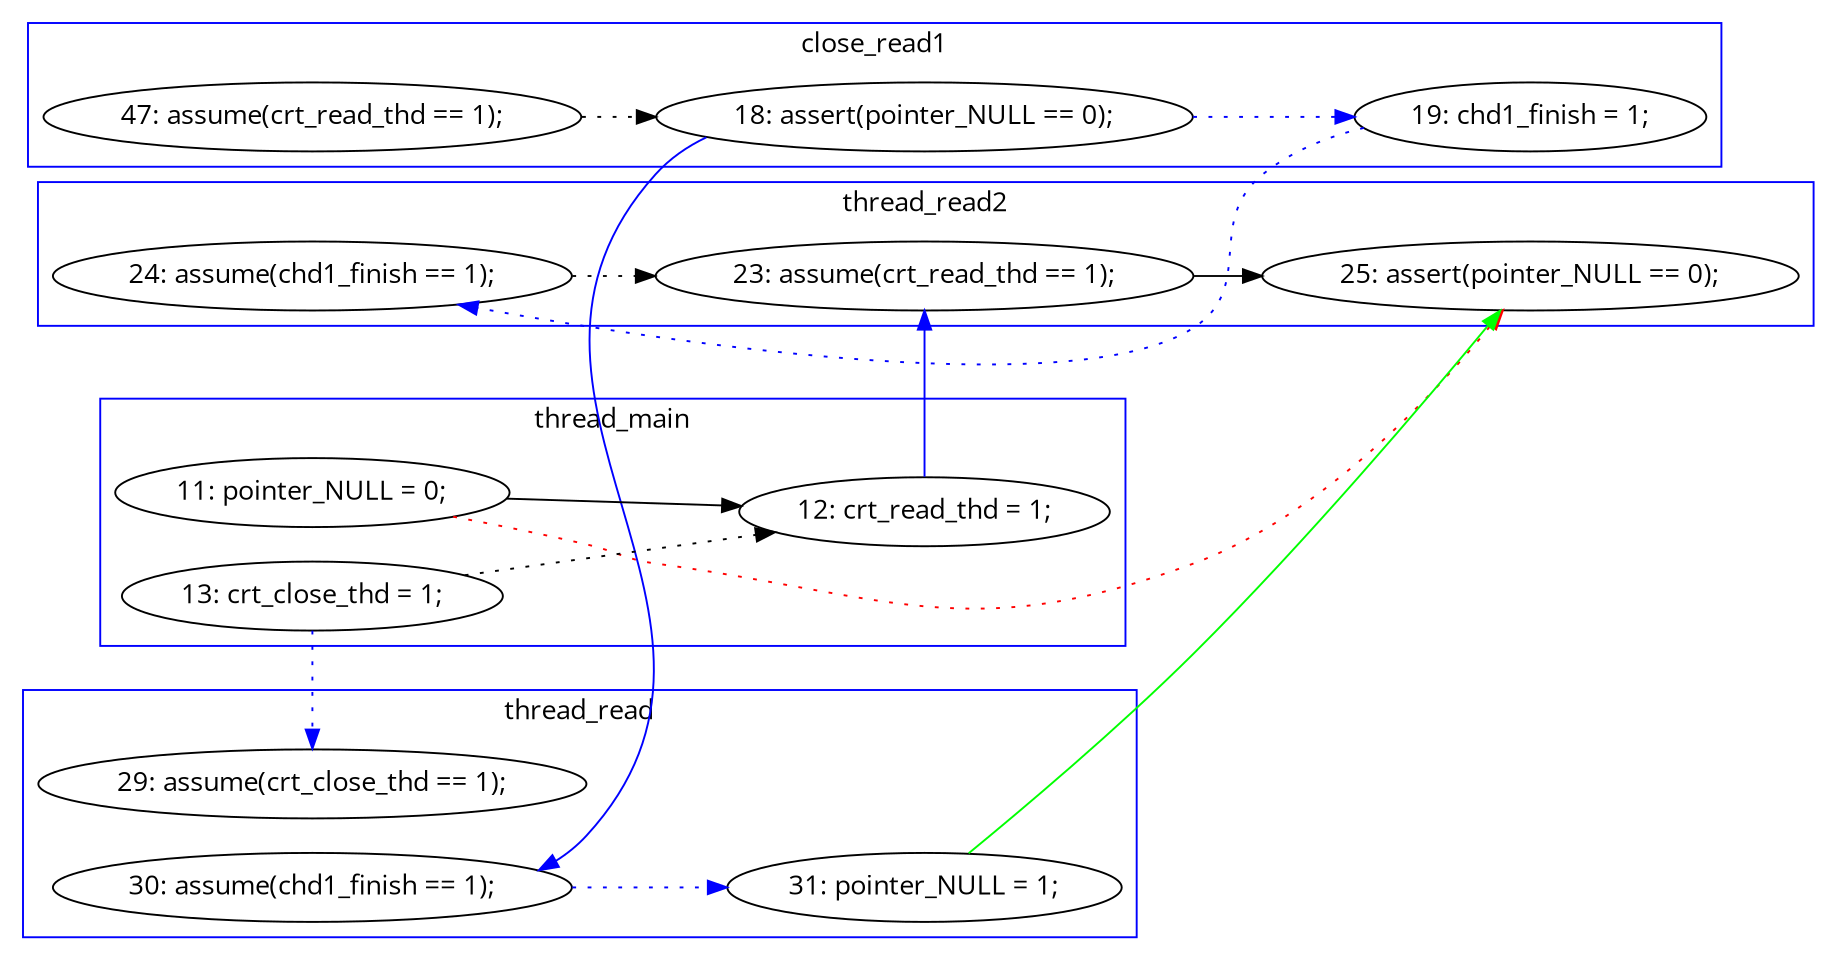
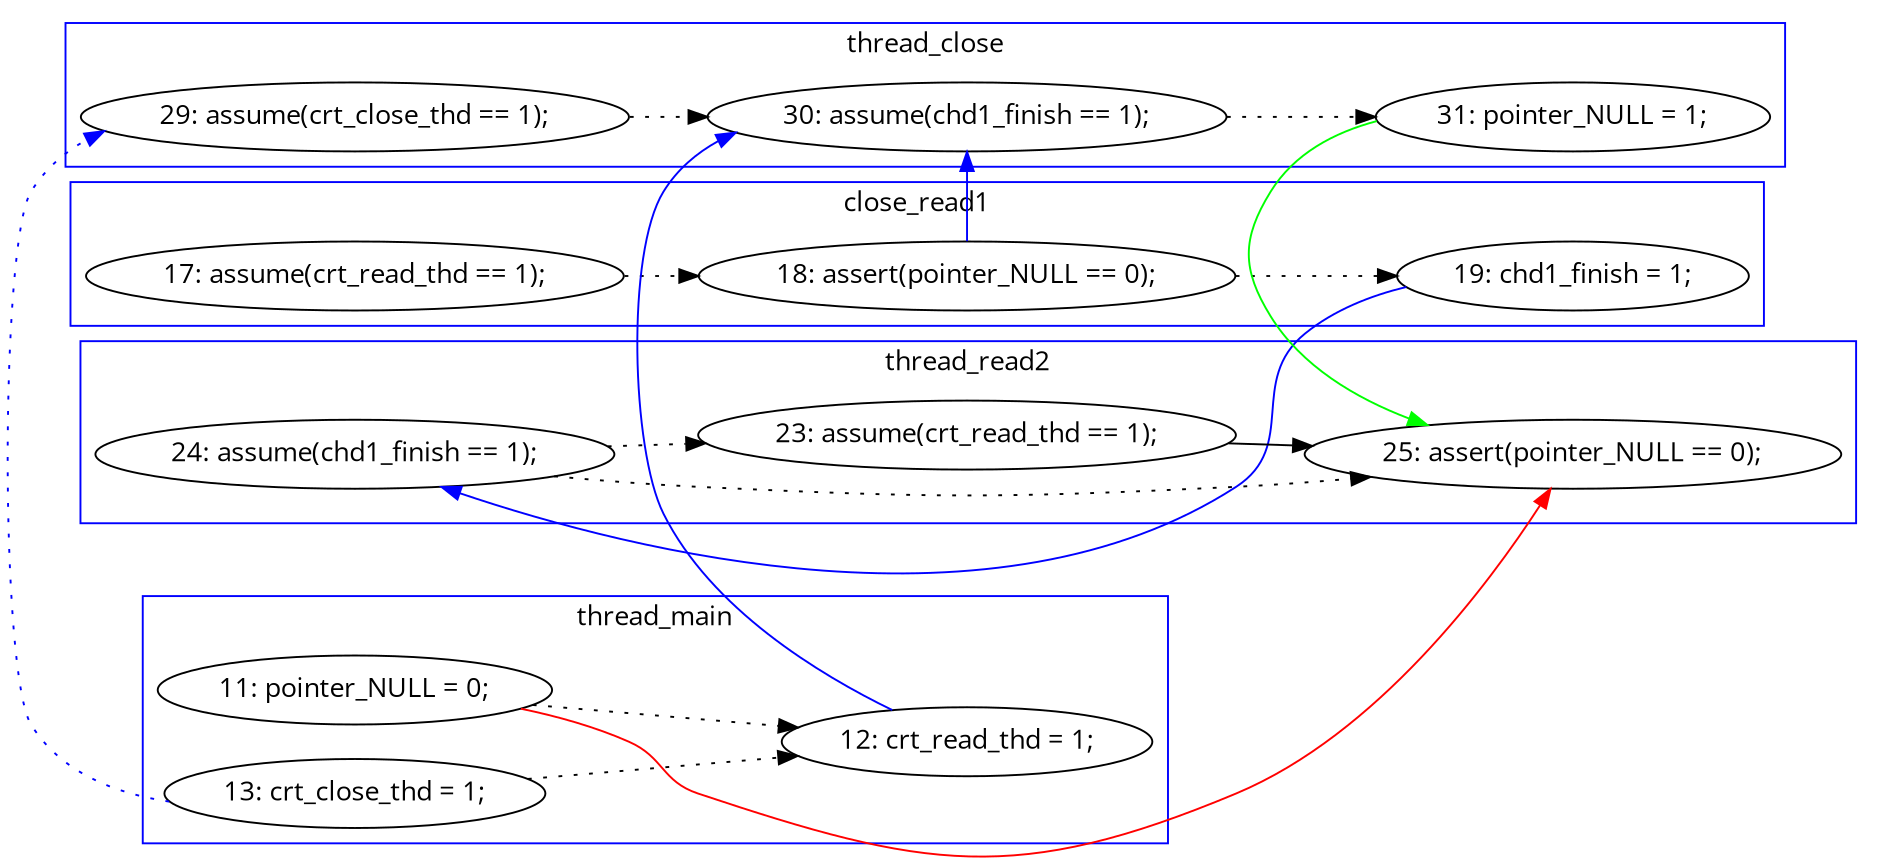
node "47: assume(crt_read_thd == 1);": label "47: assume(crt_read_thd == 1);" -> "17: assume(crt_read_thd == 1);"
edge "29: assume(crt_close_thd == 1);" -> "30: assume(chd1_finish == 1);": added
edge "18: assert(pointer_NULL == 0);" -> "19: chd1_finish = 1;": color Blue -> black
edge "19: chd1_finish = 1;" -> "24: assume(chd1_finish == 1);": style dotted -> solid
edge "12: crt_read_thd = 1;" -> "23: assume(crt_read_thd == 1);": now "12: crt_read_thd = 1;" -> "30: assume(chd1_finish == 1);"
edge "24: assume(chd1_finish == 1);" -> "25: assert(pointer_NULL == 0);": added
edge "11: pointer_NULL = 0;" -> "12: crt_read_thd = 1;": style solid -> dotted
edge "11: pointer_NULL = 0;" -> "25: assert(pointer_NULL == 0);": style dotted -> solid
cluster "thread_read": label "thread_read" -> "thread_close"
edge "30: assume(chd1_finish == 1);" -> "31: pointer_NULL = 1;": color Blue -> black
